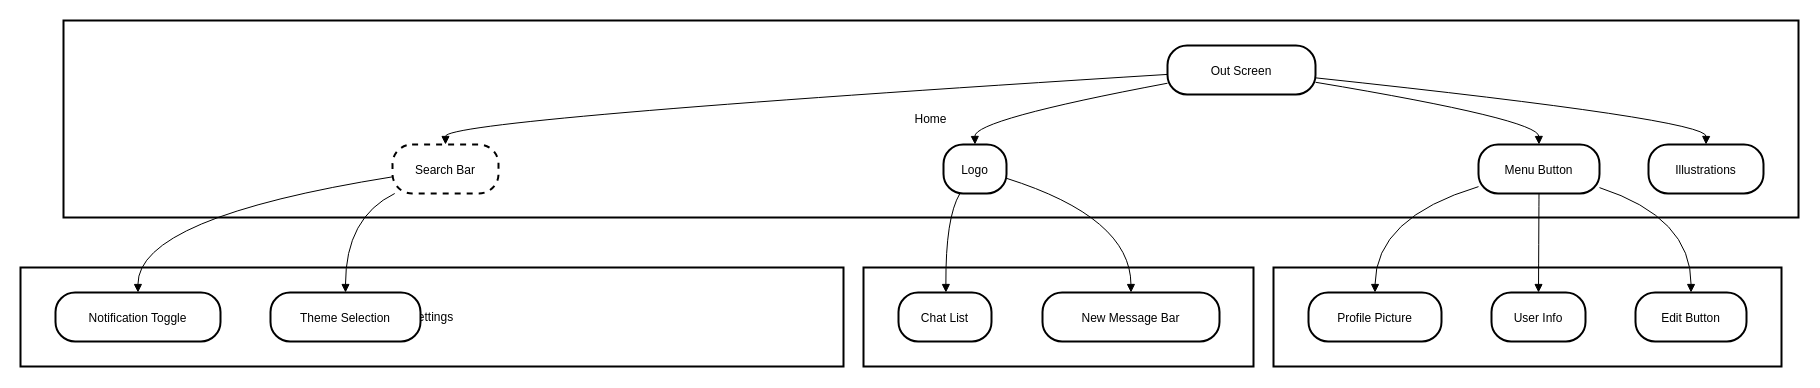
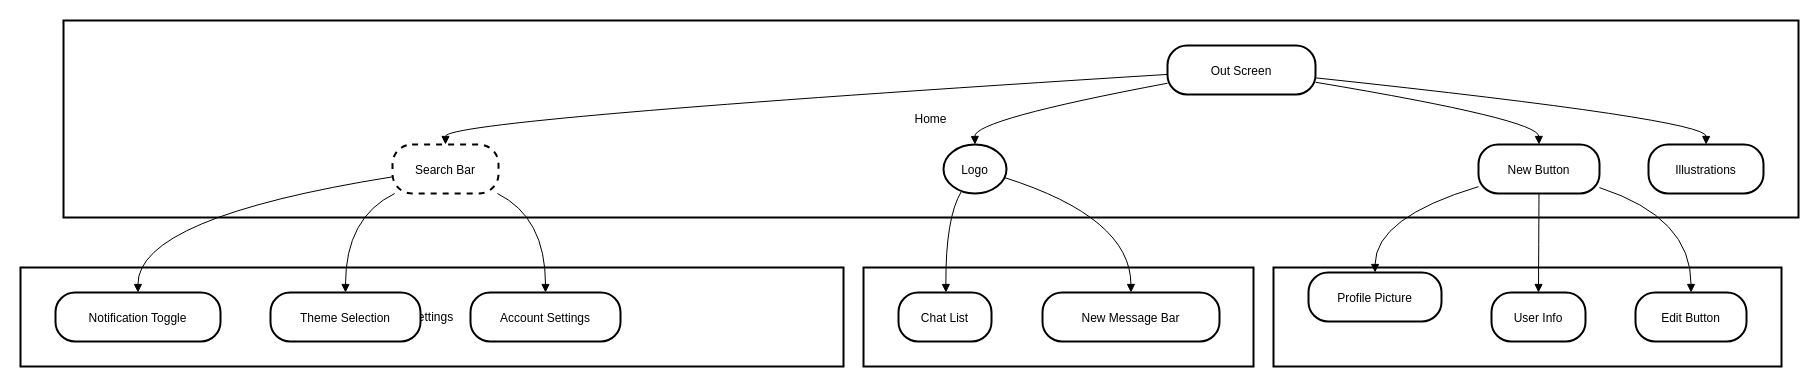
node "Logo": shape rounded rectangle -> ellipse
node "Menu Button": label "Menu Button" -> "New Button"
edge "Search Bar" -> "Account Settings": added
node "Account Settings": added
node "Profile Picture": moved (1375, 317) -> (1375, 297)
